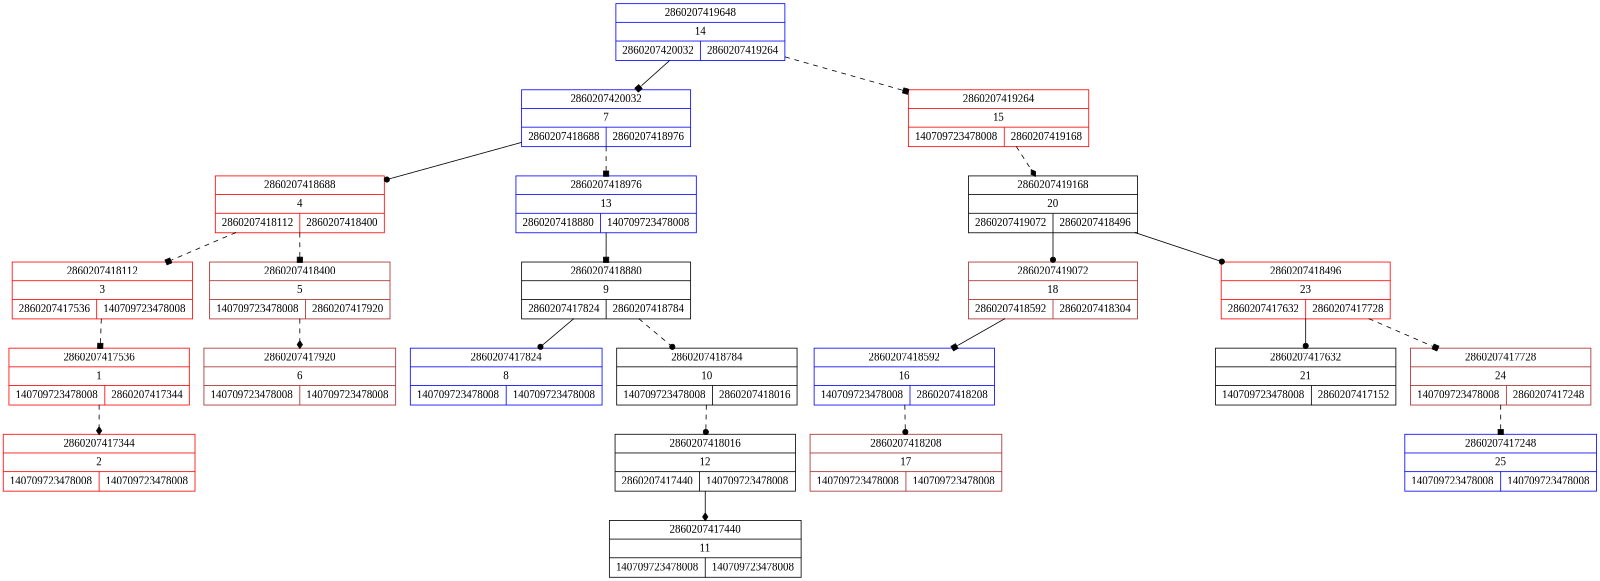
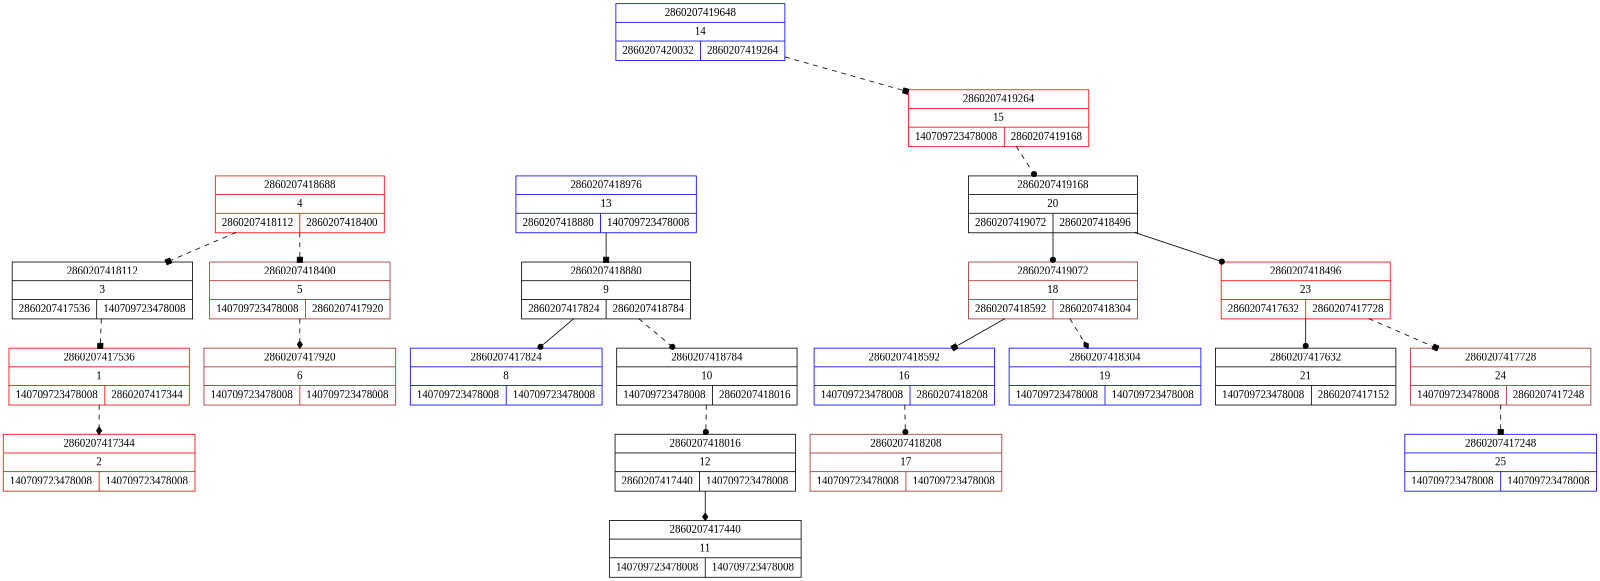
node "2860207420032": removed
edge "2860207419264" -> "2860207419168": arrowhead diamond -> dot
node "2860207418112": color red -> black
node "2860207418304": added
